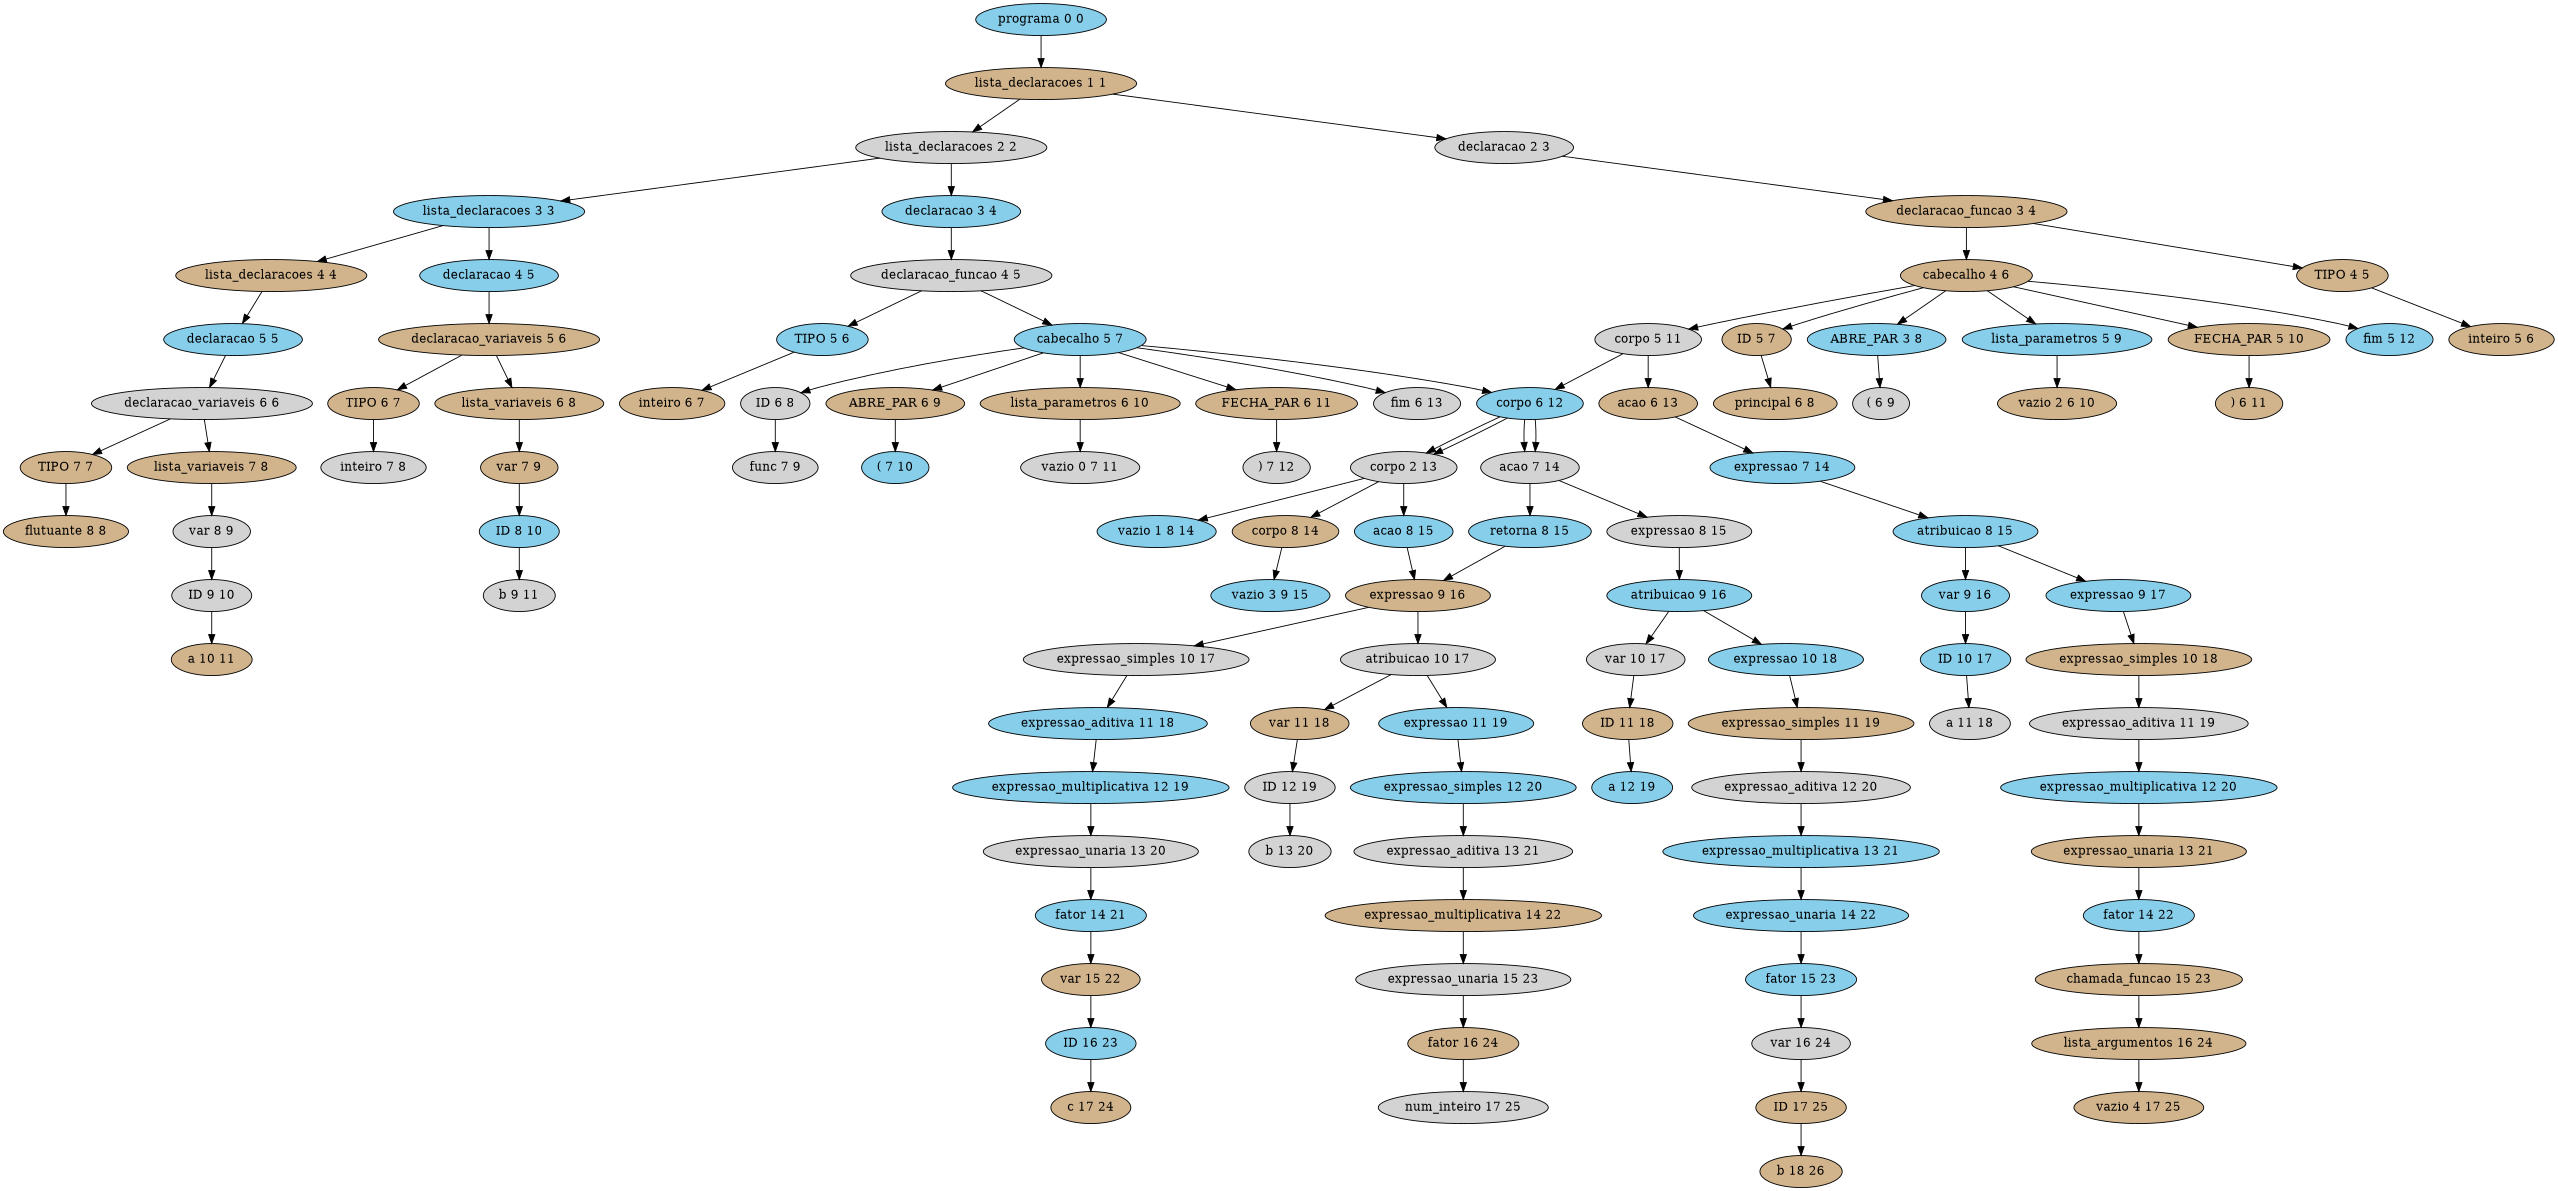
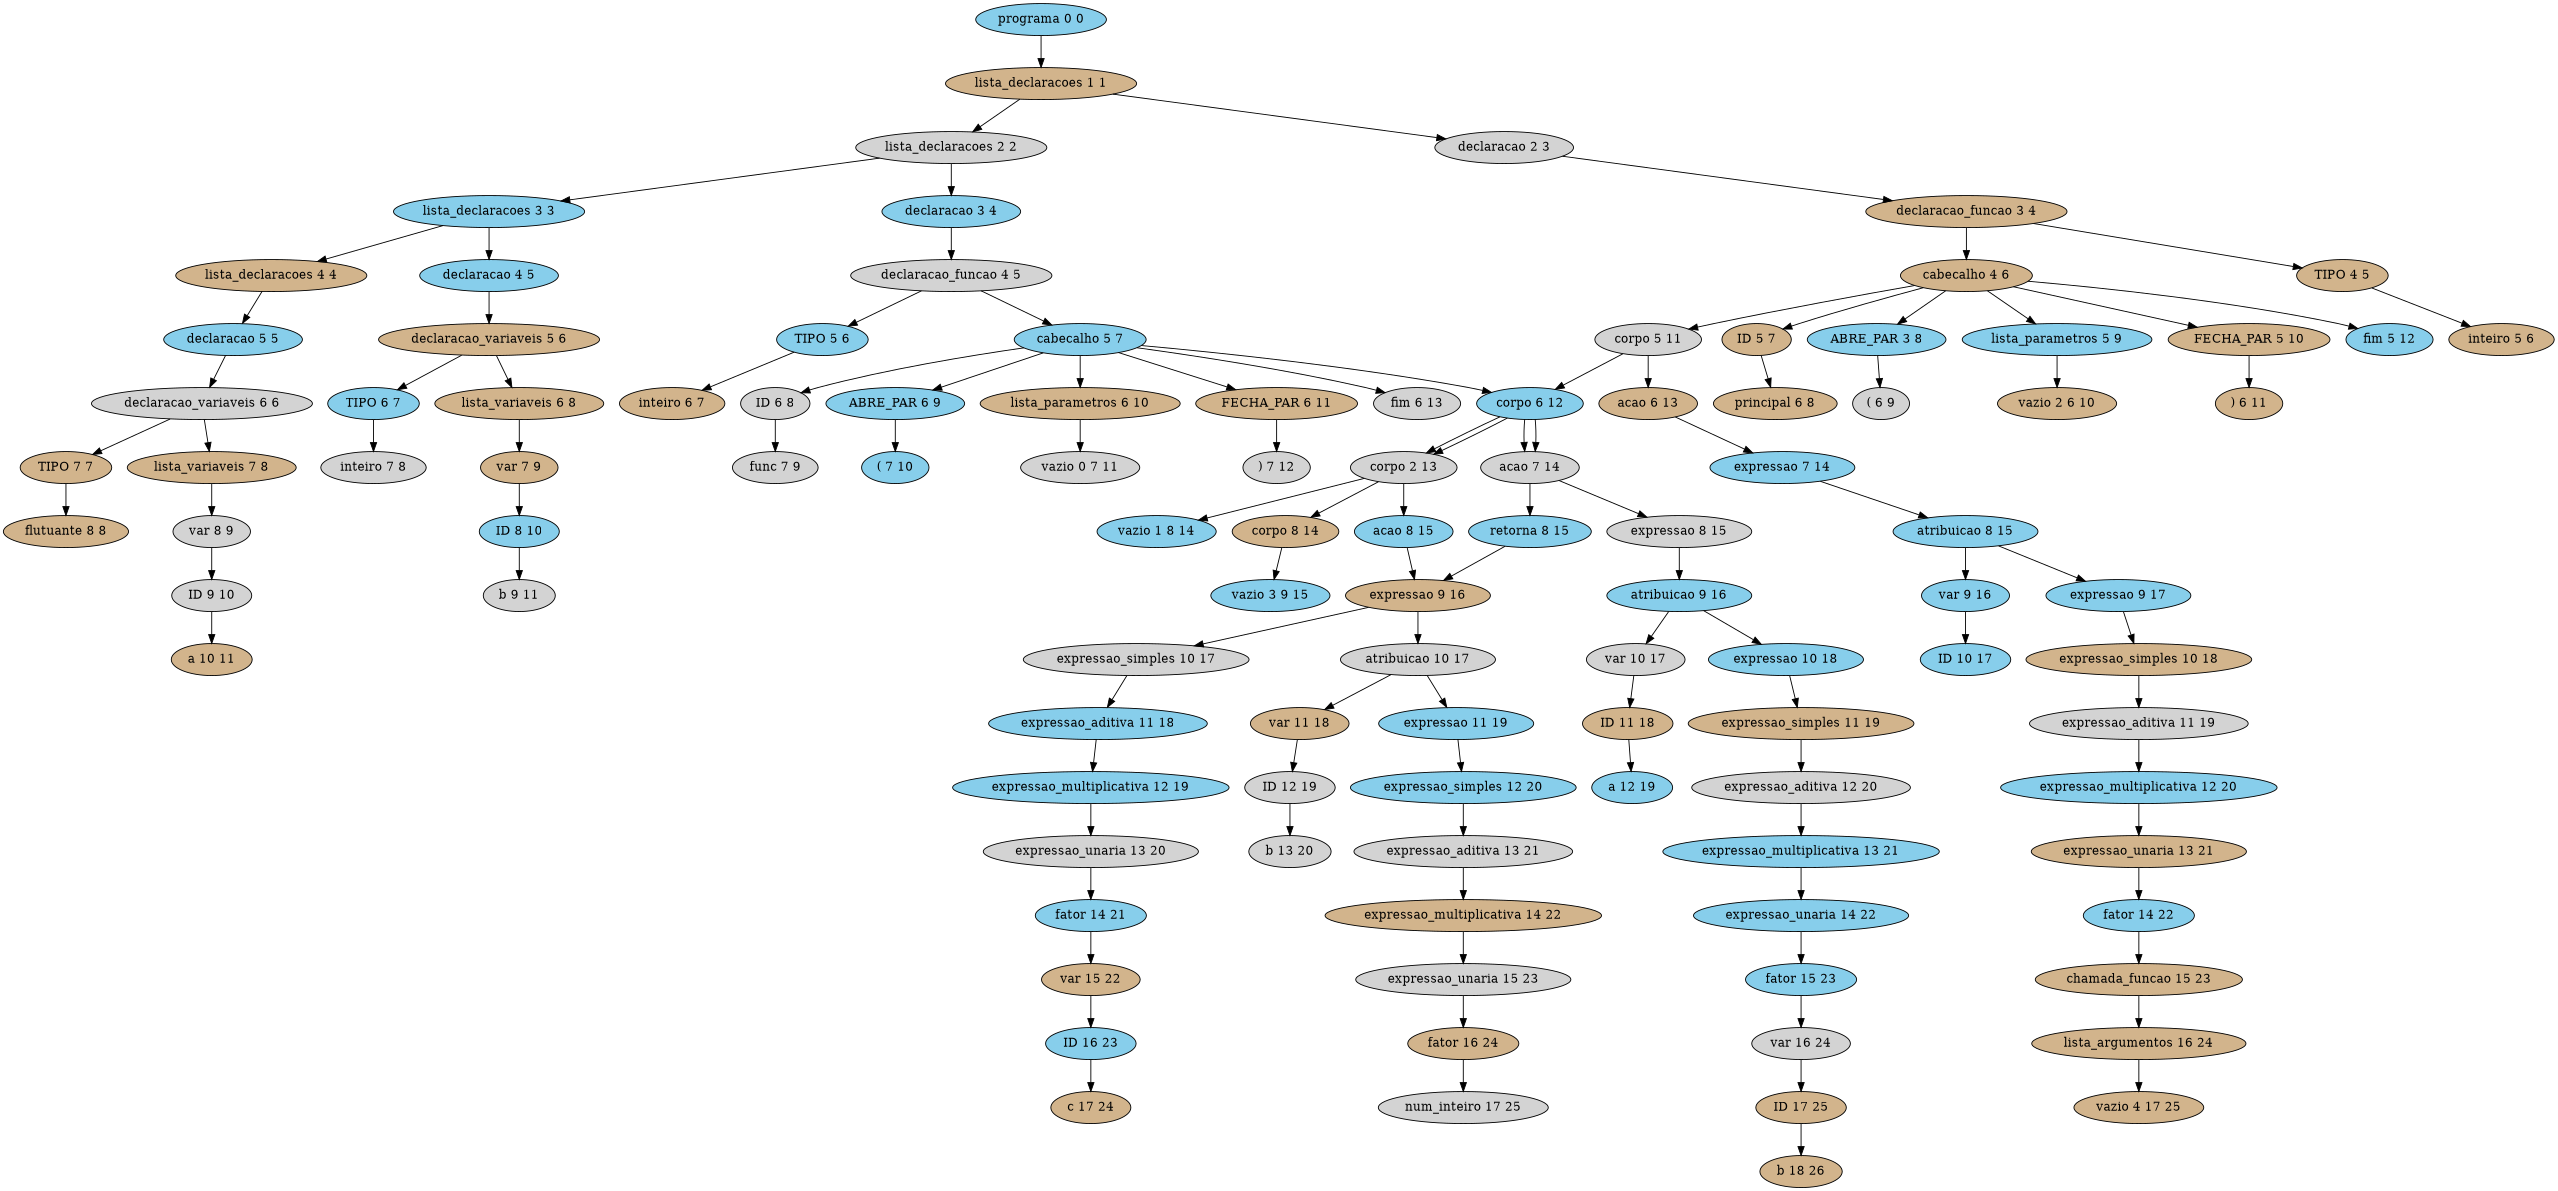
node "TIPO 6 7": fillcolor tan -> skyblue
node "ABRE_PAR 6 9": fillcolor tan -> skyblue
node "a 11 18": removed
